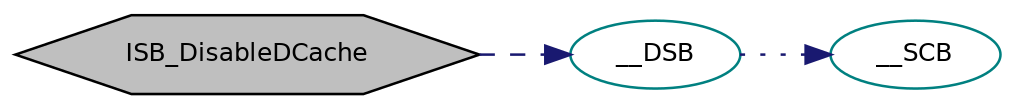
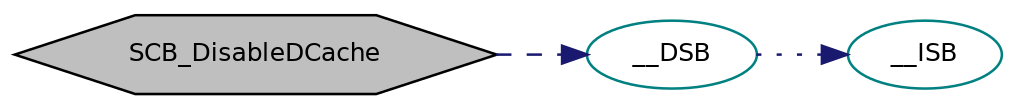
node "ISB_DisableDCache": label "ISB_DisableDCache" -> "SCB_DisableDCache"
node "__SCB": label "__SCB" -> "__ISB"
